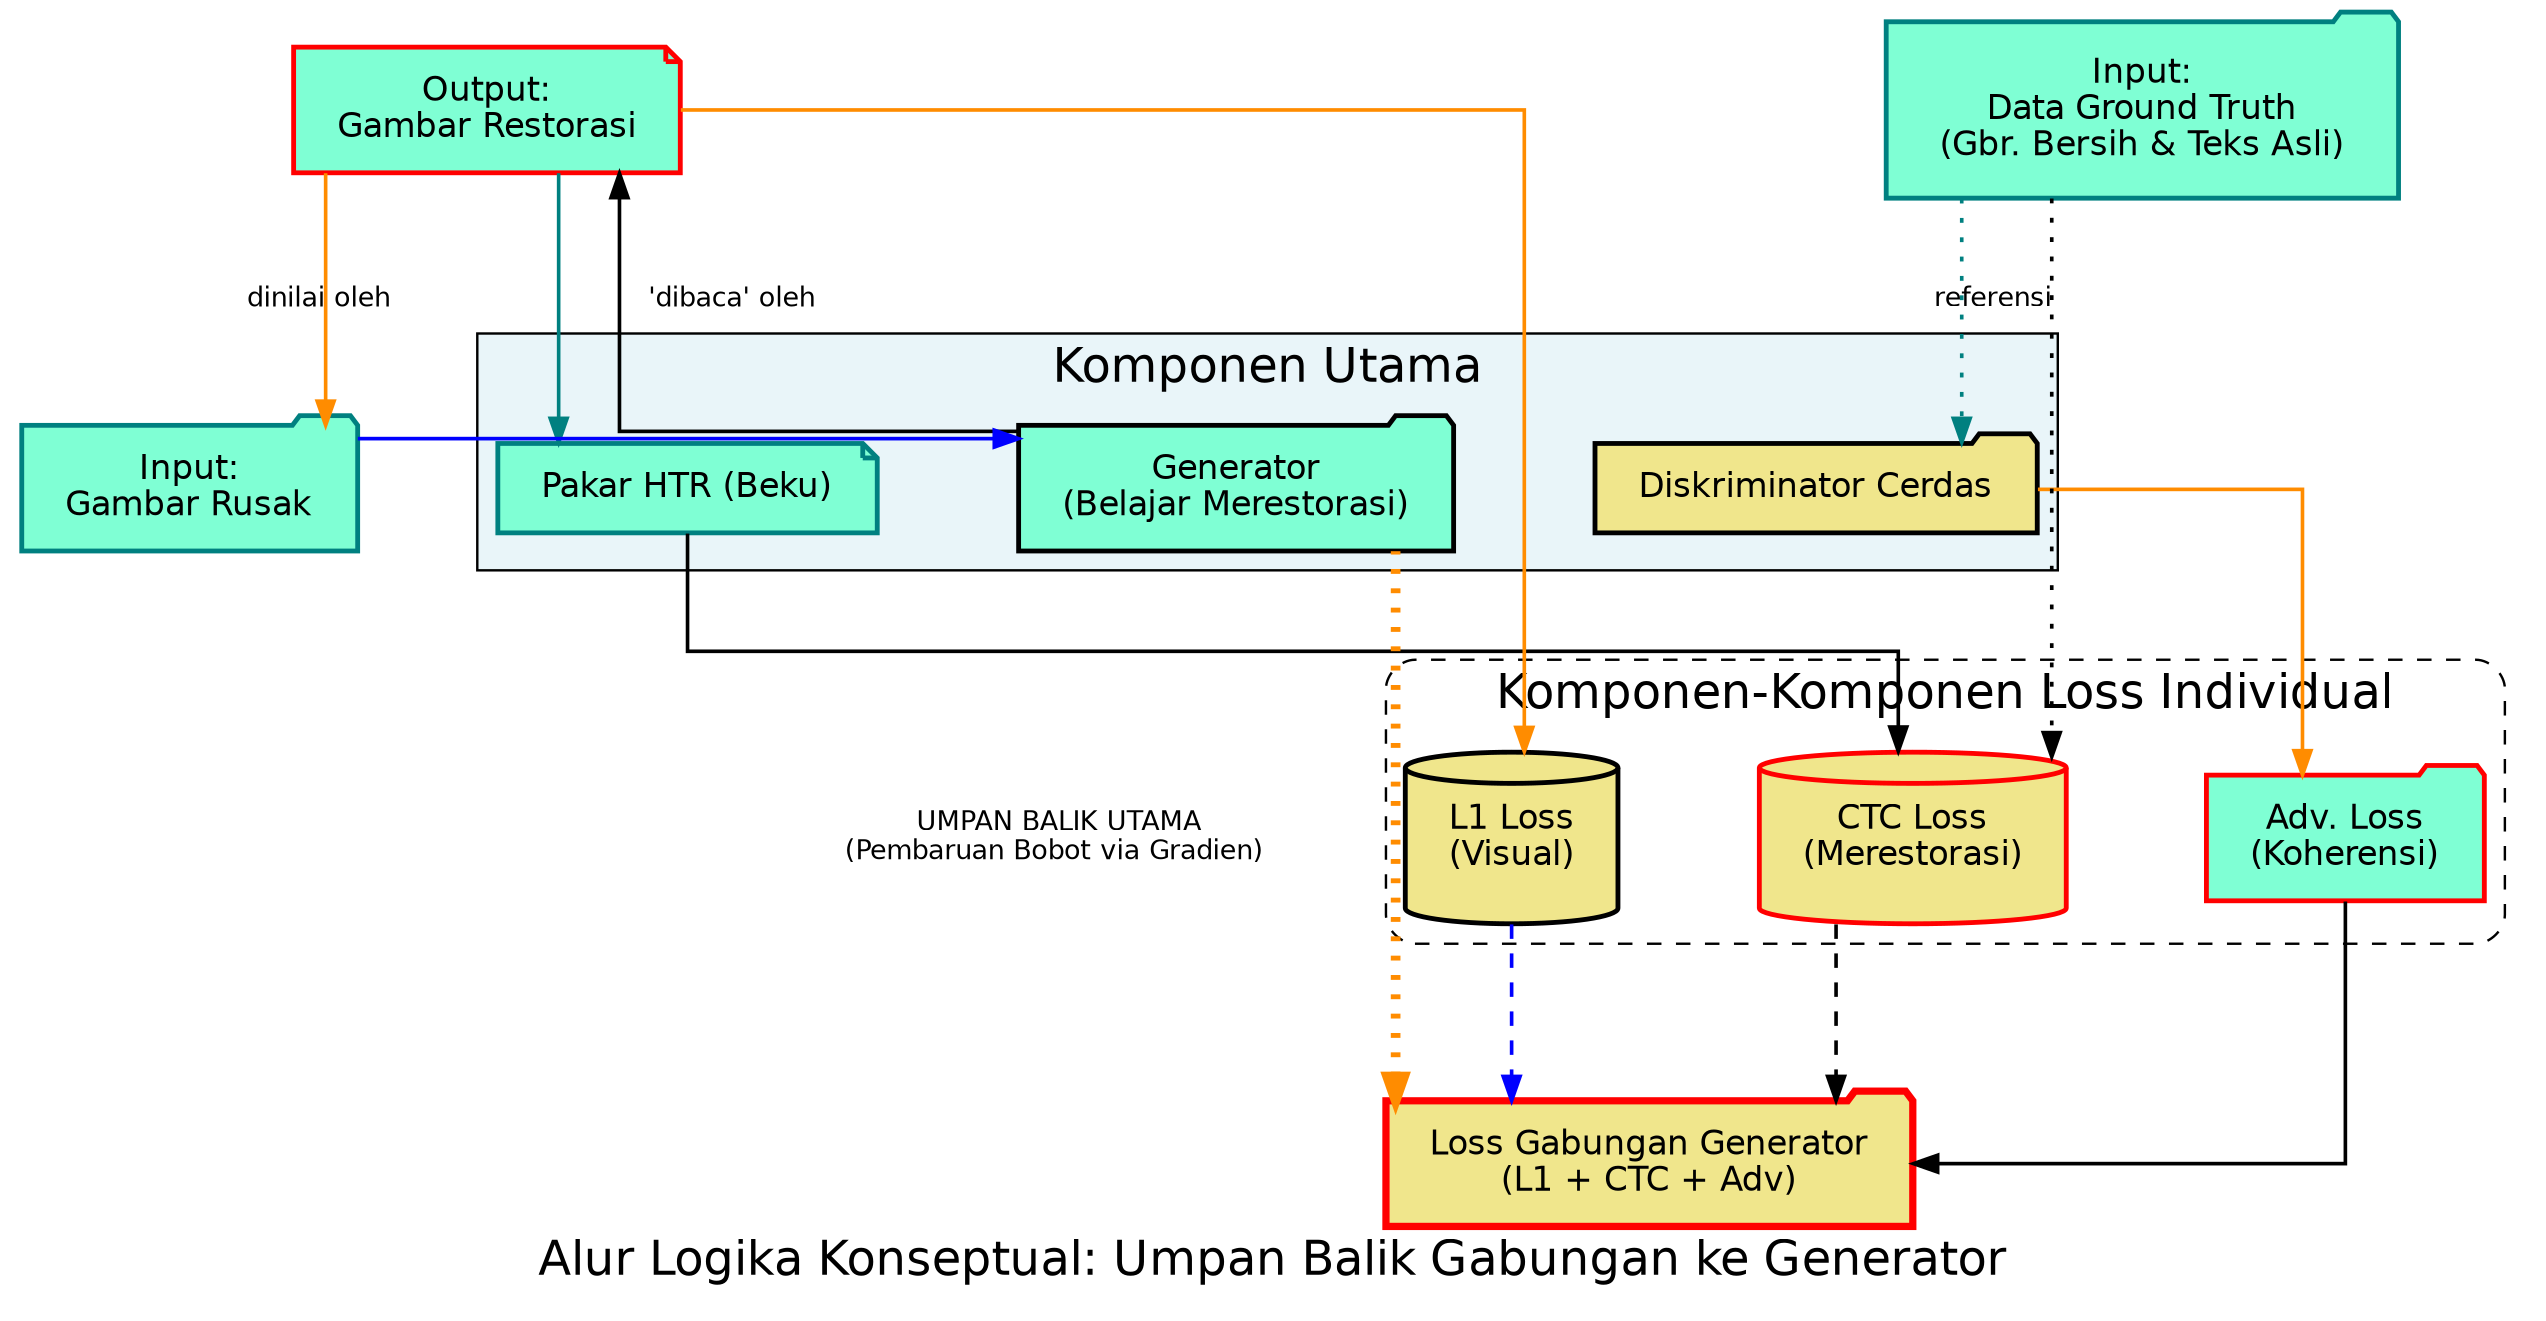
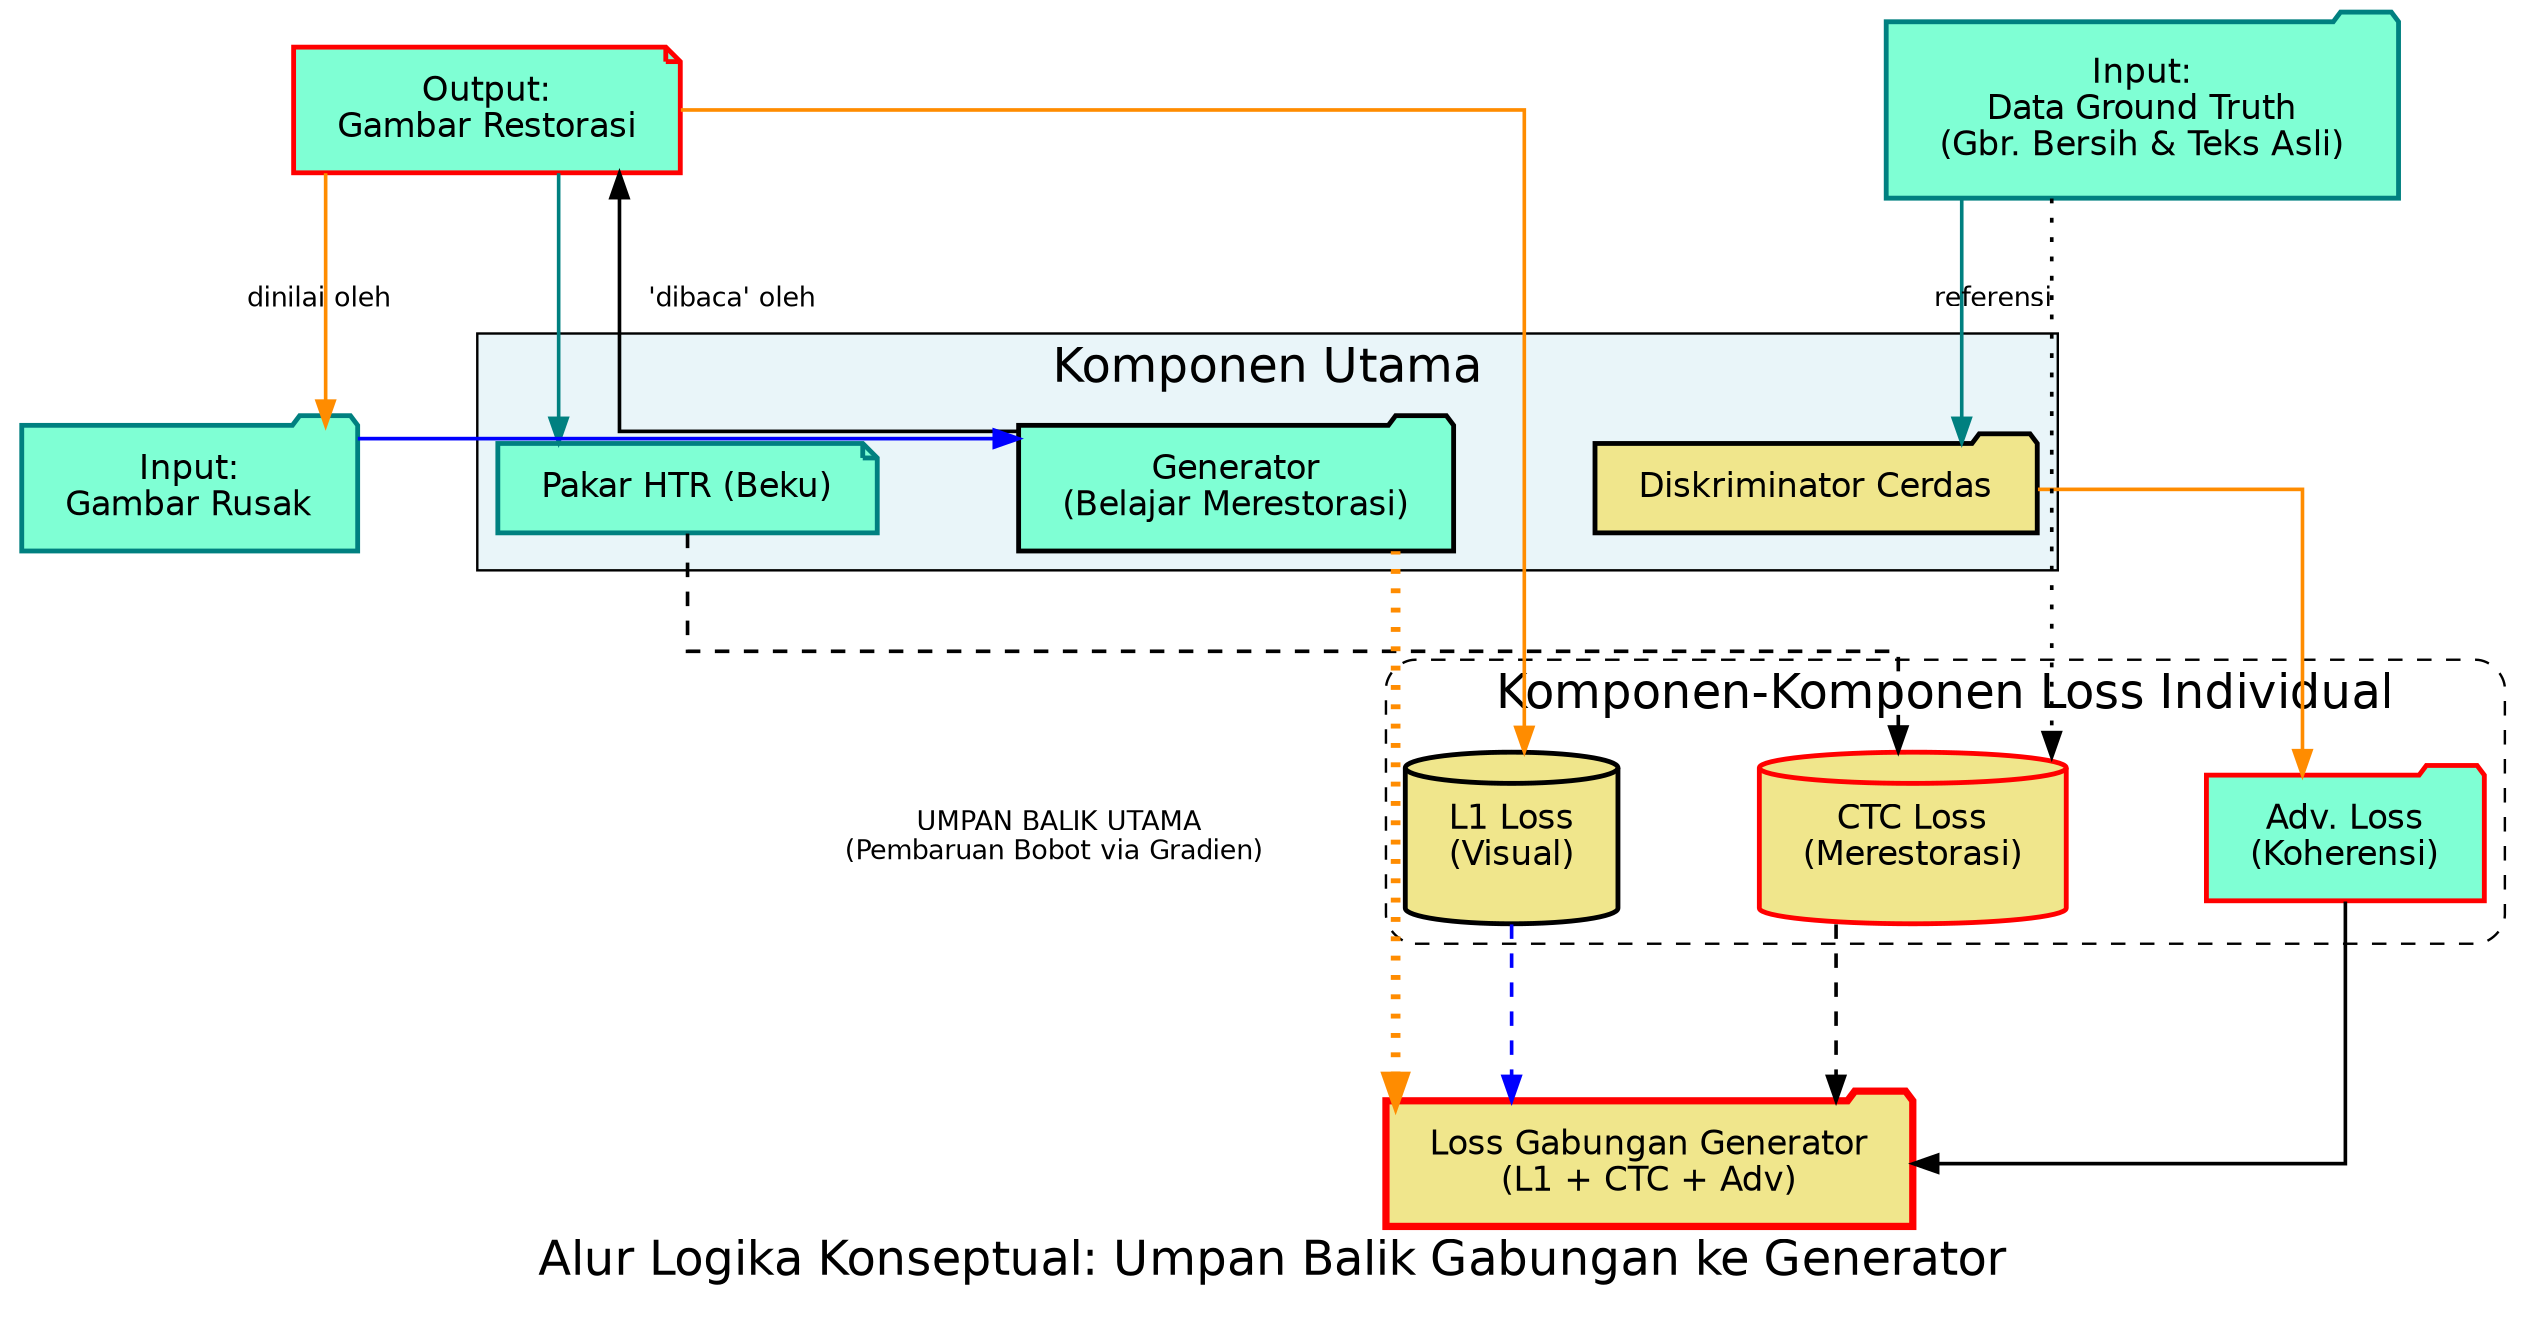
edge "Input: Data Ground Truth (Gbr. Bersih & Teks Asli)" -> "Diskriminator Cerdas": style dotted -> solid
edge "Pakar HTR (Beku)" -> "CTC Loss (Merestorasi)": style solid -> dashed
